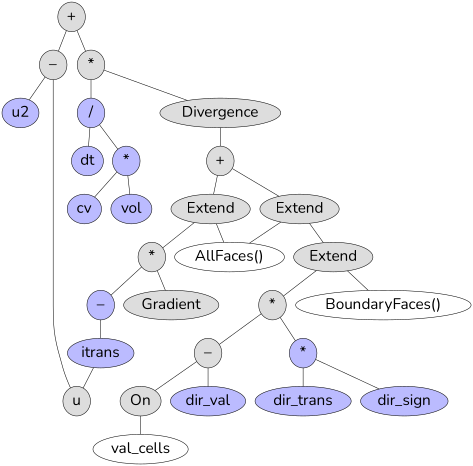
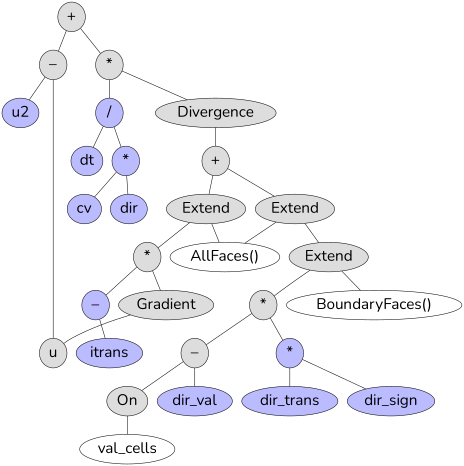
node "vol": label "vol" -> "dir"
edge "itrans" -- "u": now "Gradient" -- "u"
